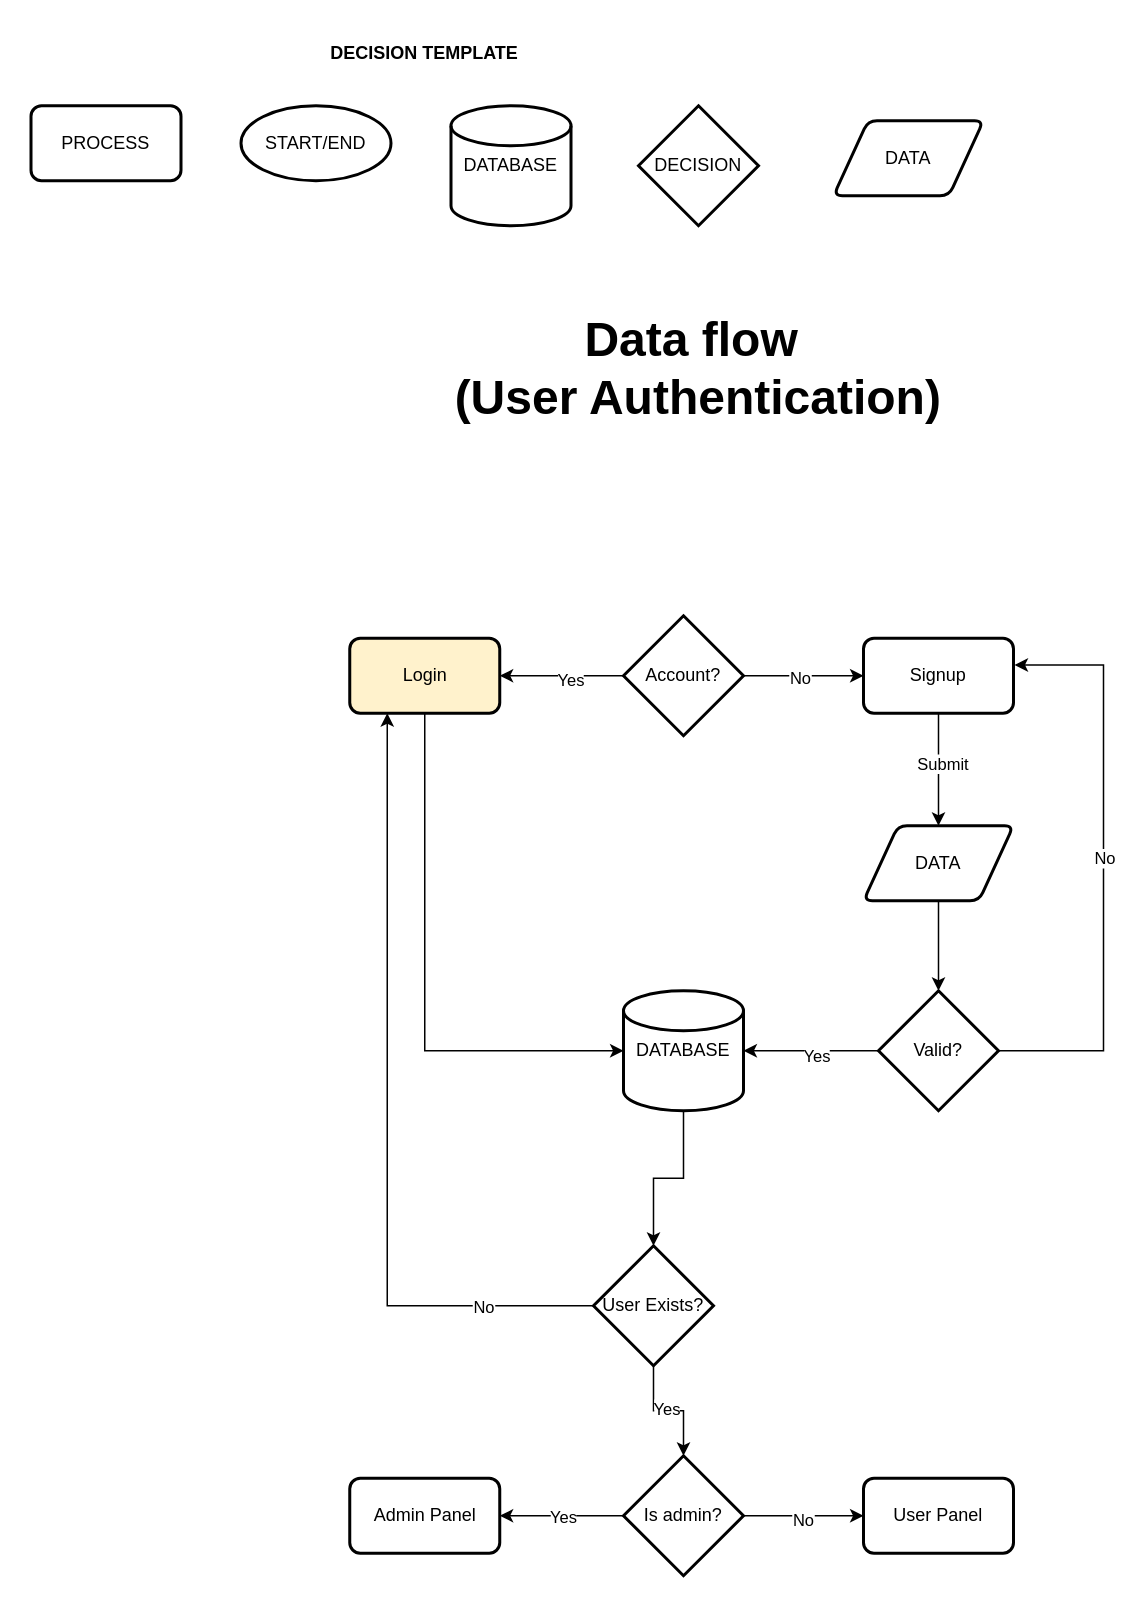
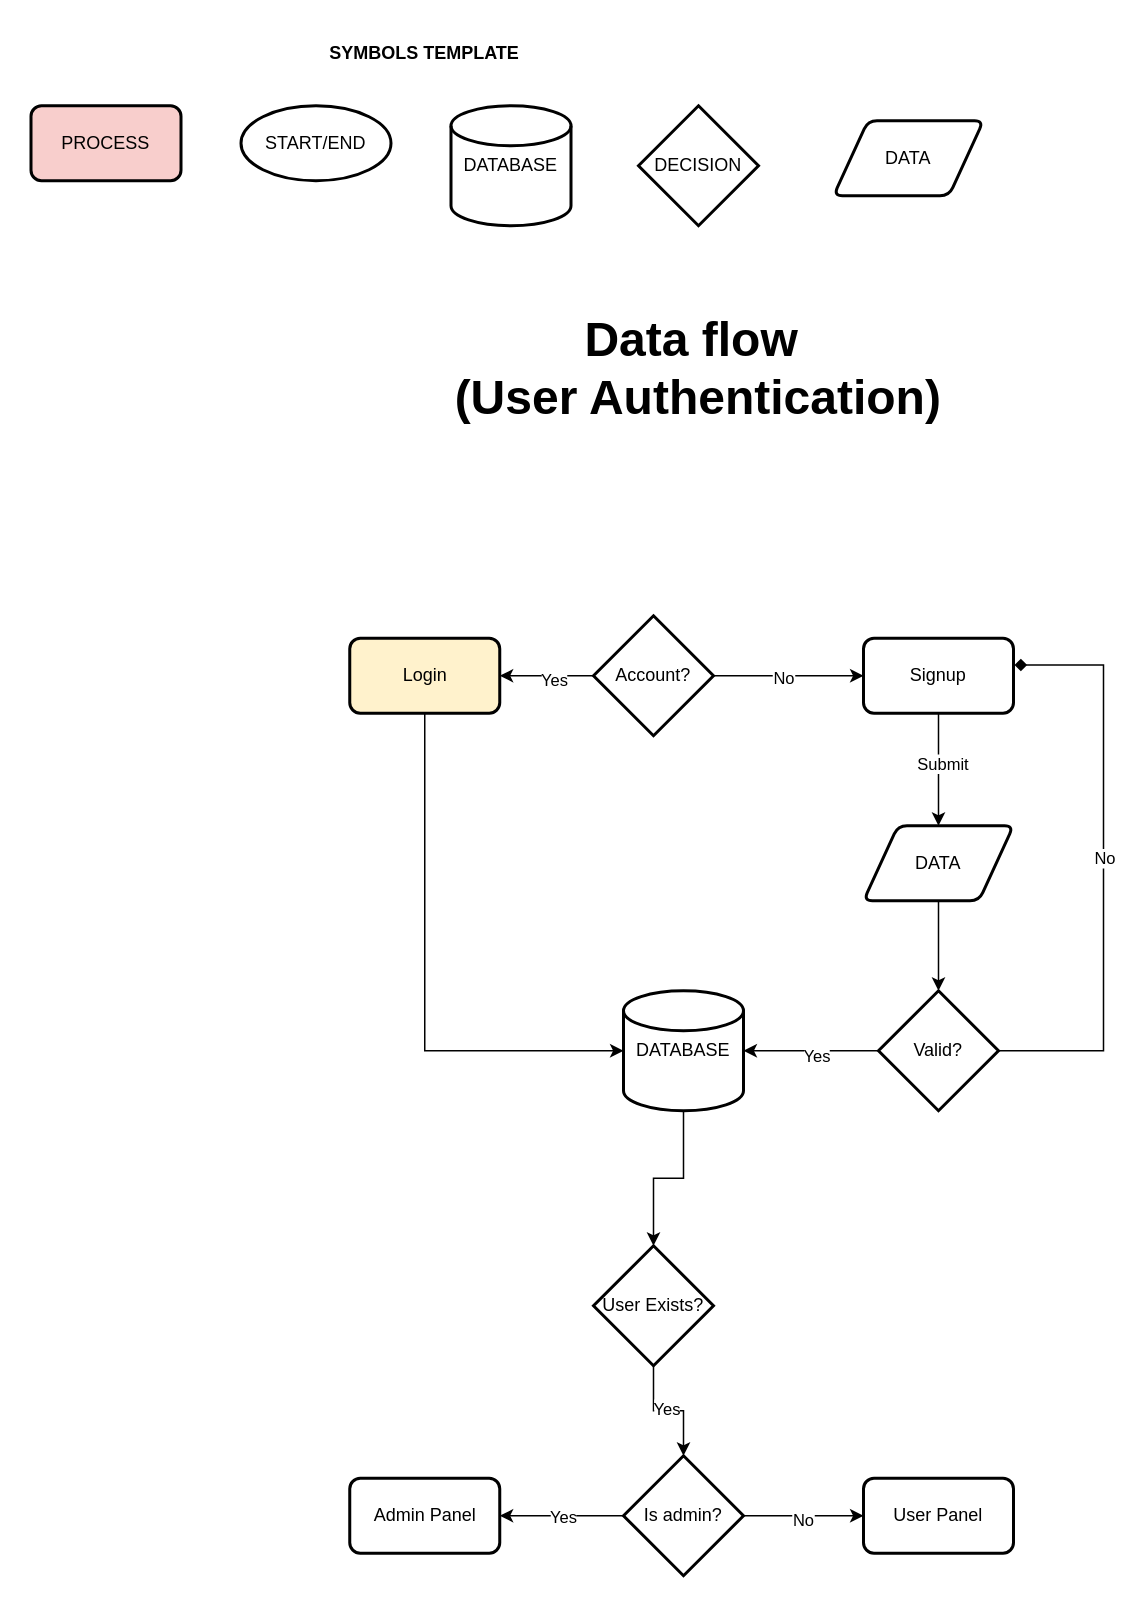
node "DECISION TEMPLATE": label "DECISION TEMPLATE" -> "SYMBOLS TEMPLATE"
node "PROCESS": fillcolor #ffffff -> #f8cecc
edge "Valid?" -> "Signup": arrowhead classic -> diamond
node "Account?": moved (683, 676) -> (653, 676)
edge "User Exists?" -> "Login": removed, label "No"
